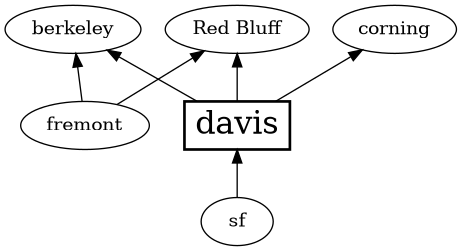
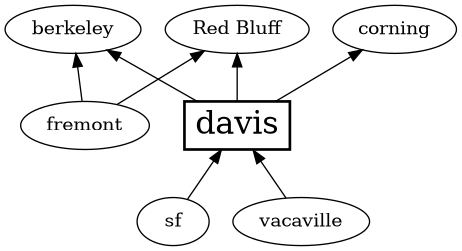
node "vacaville": added
